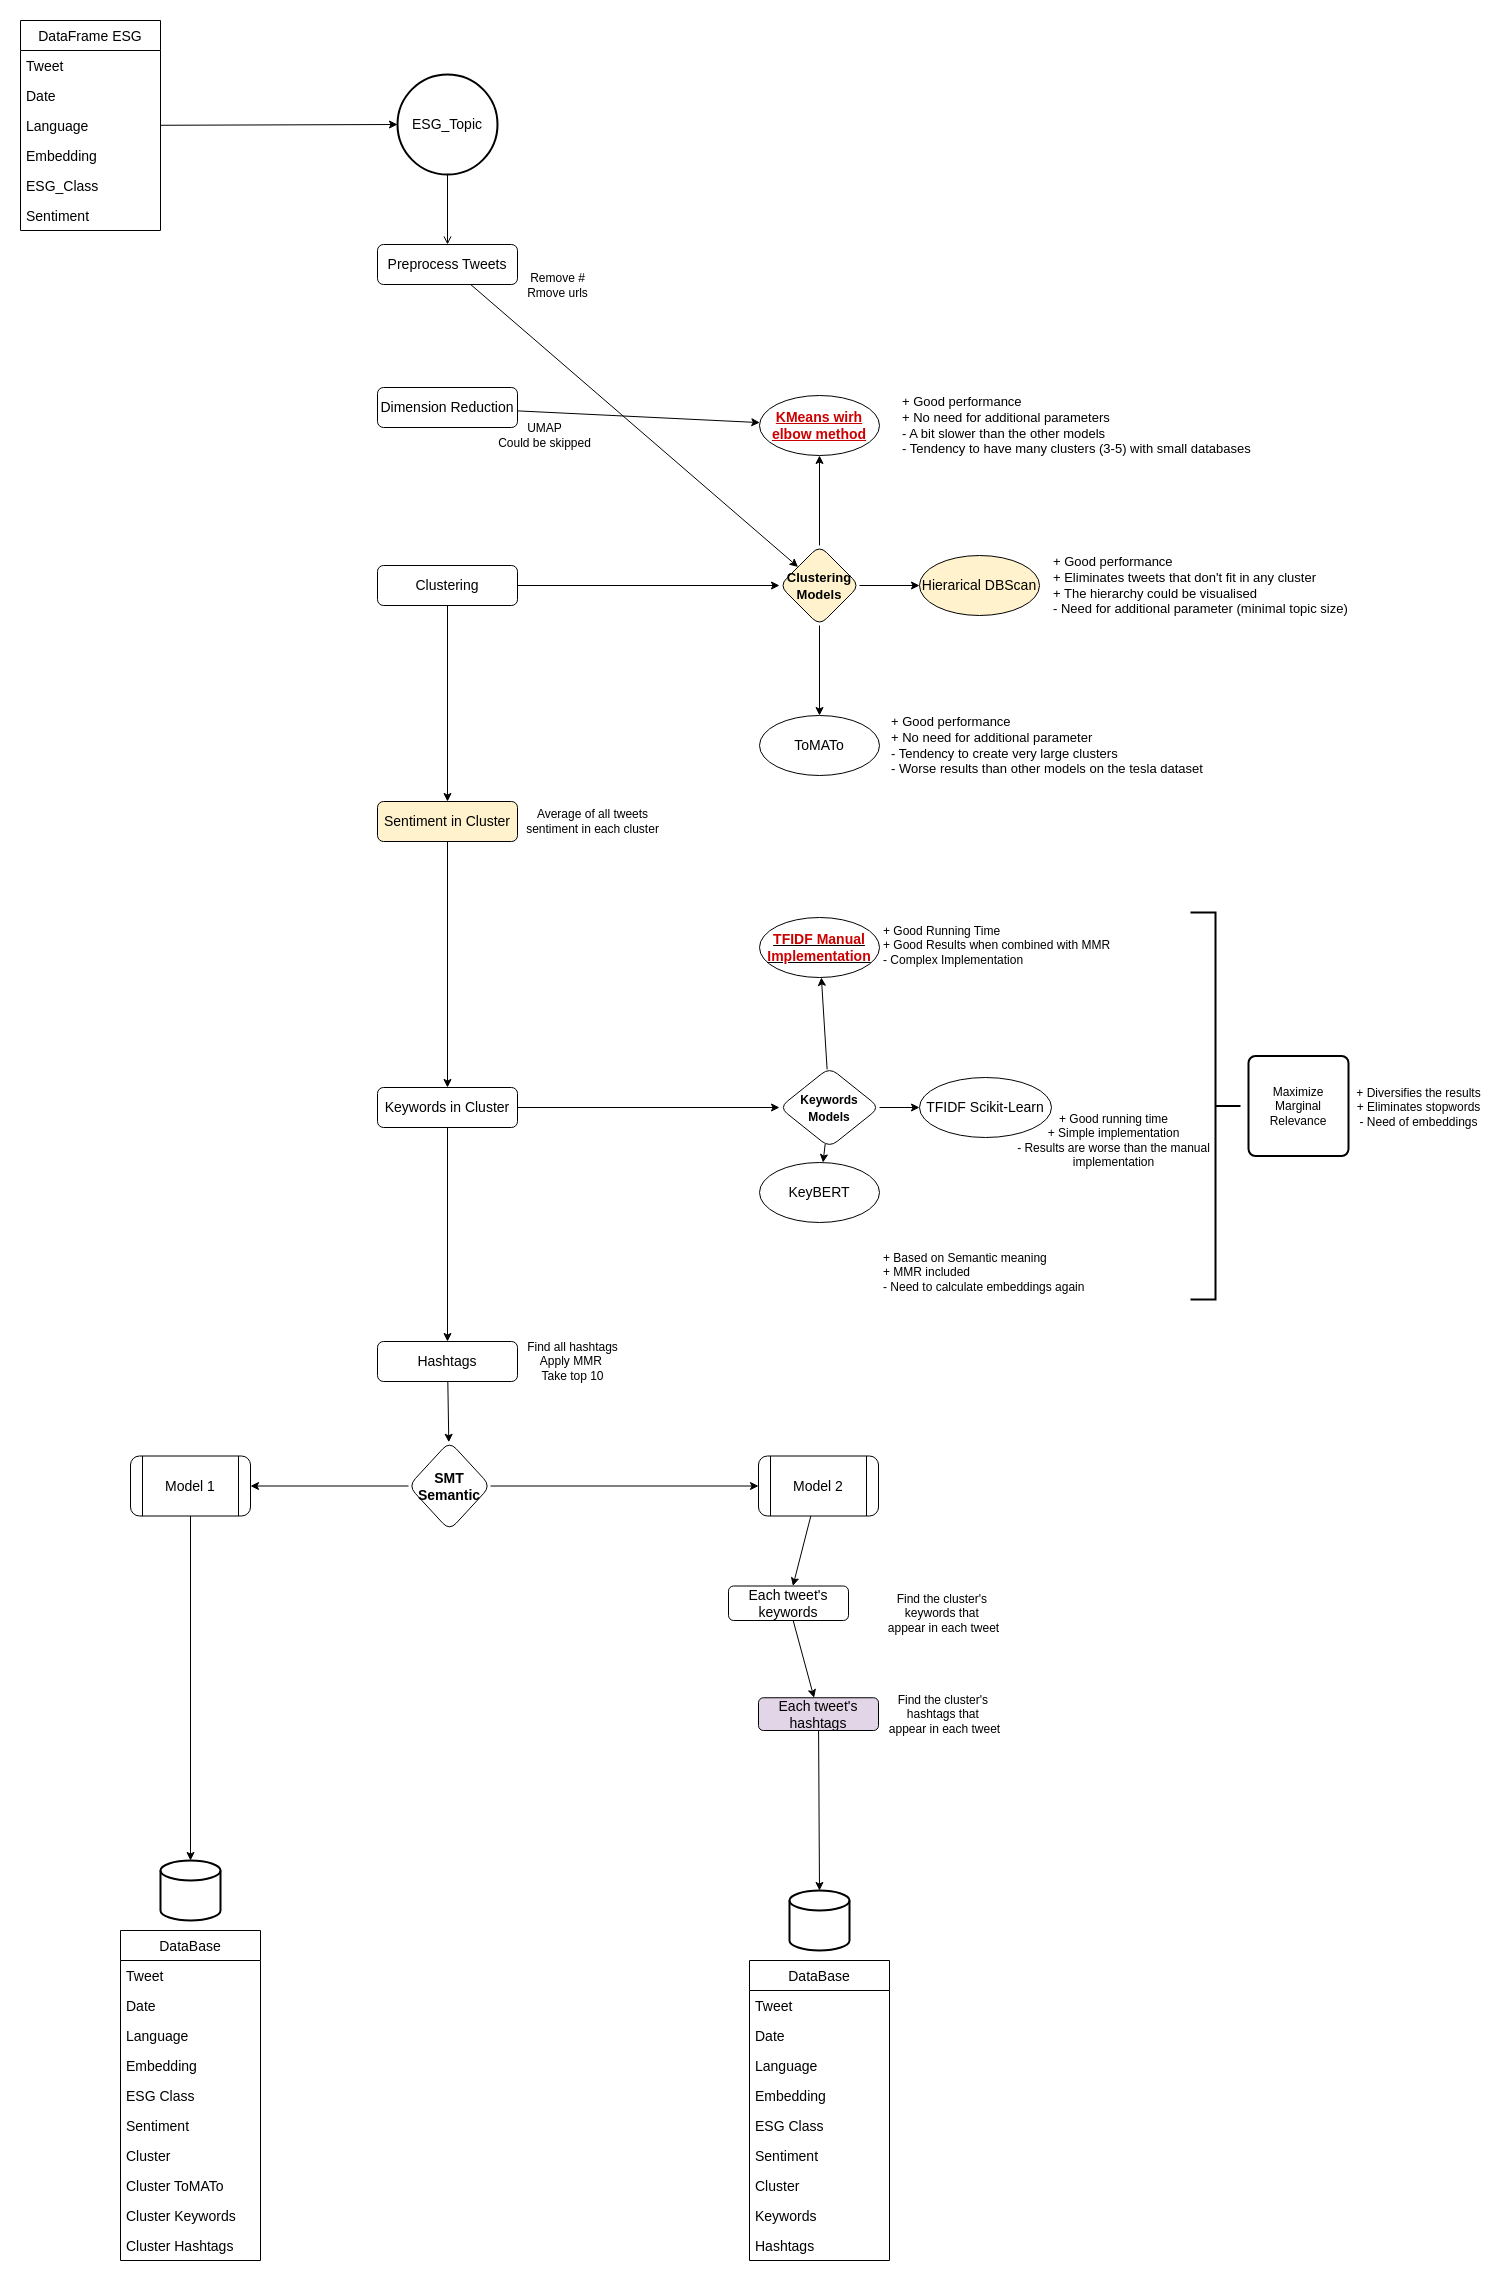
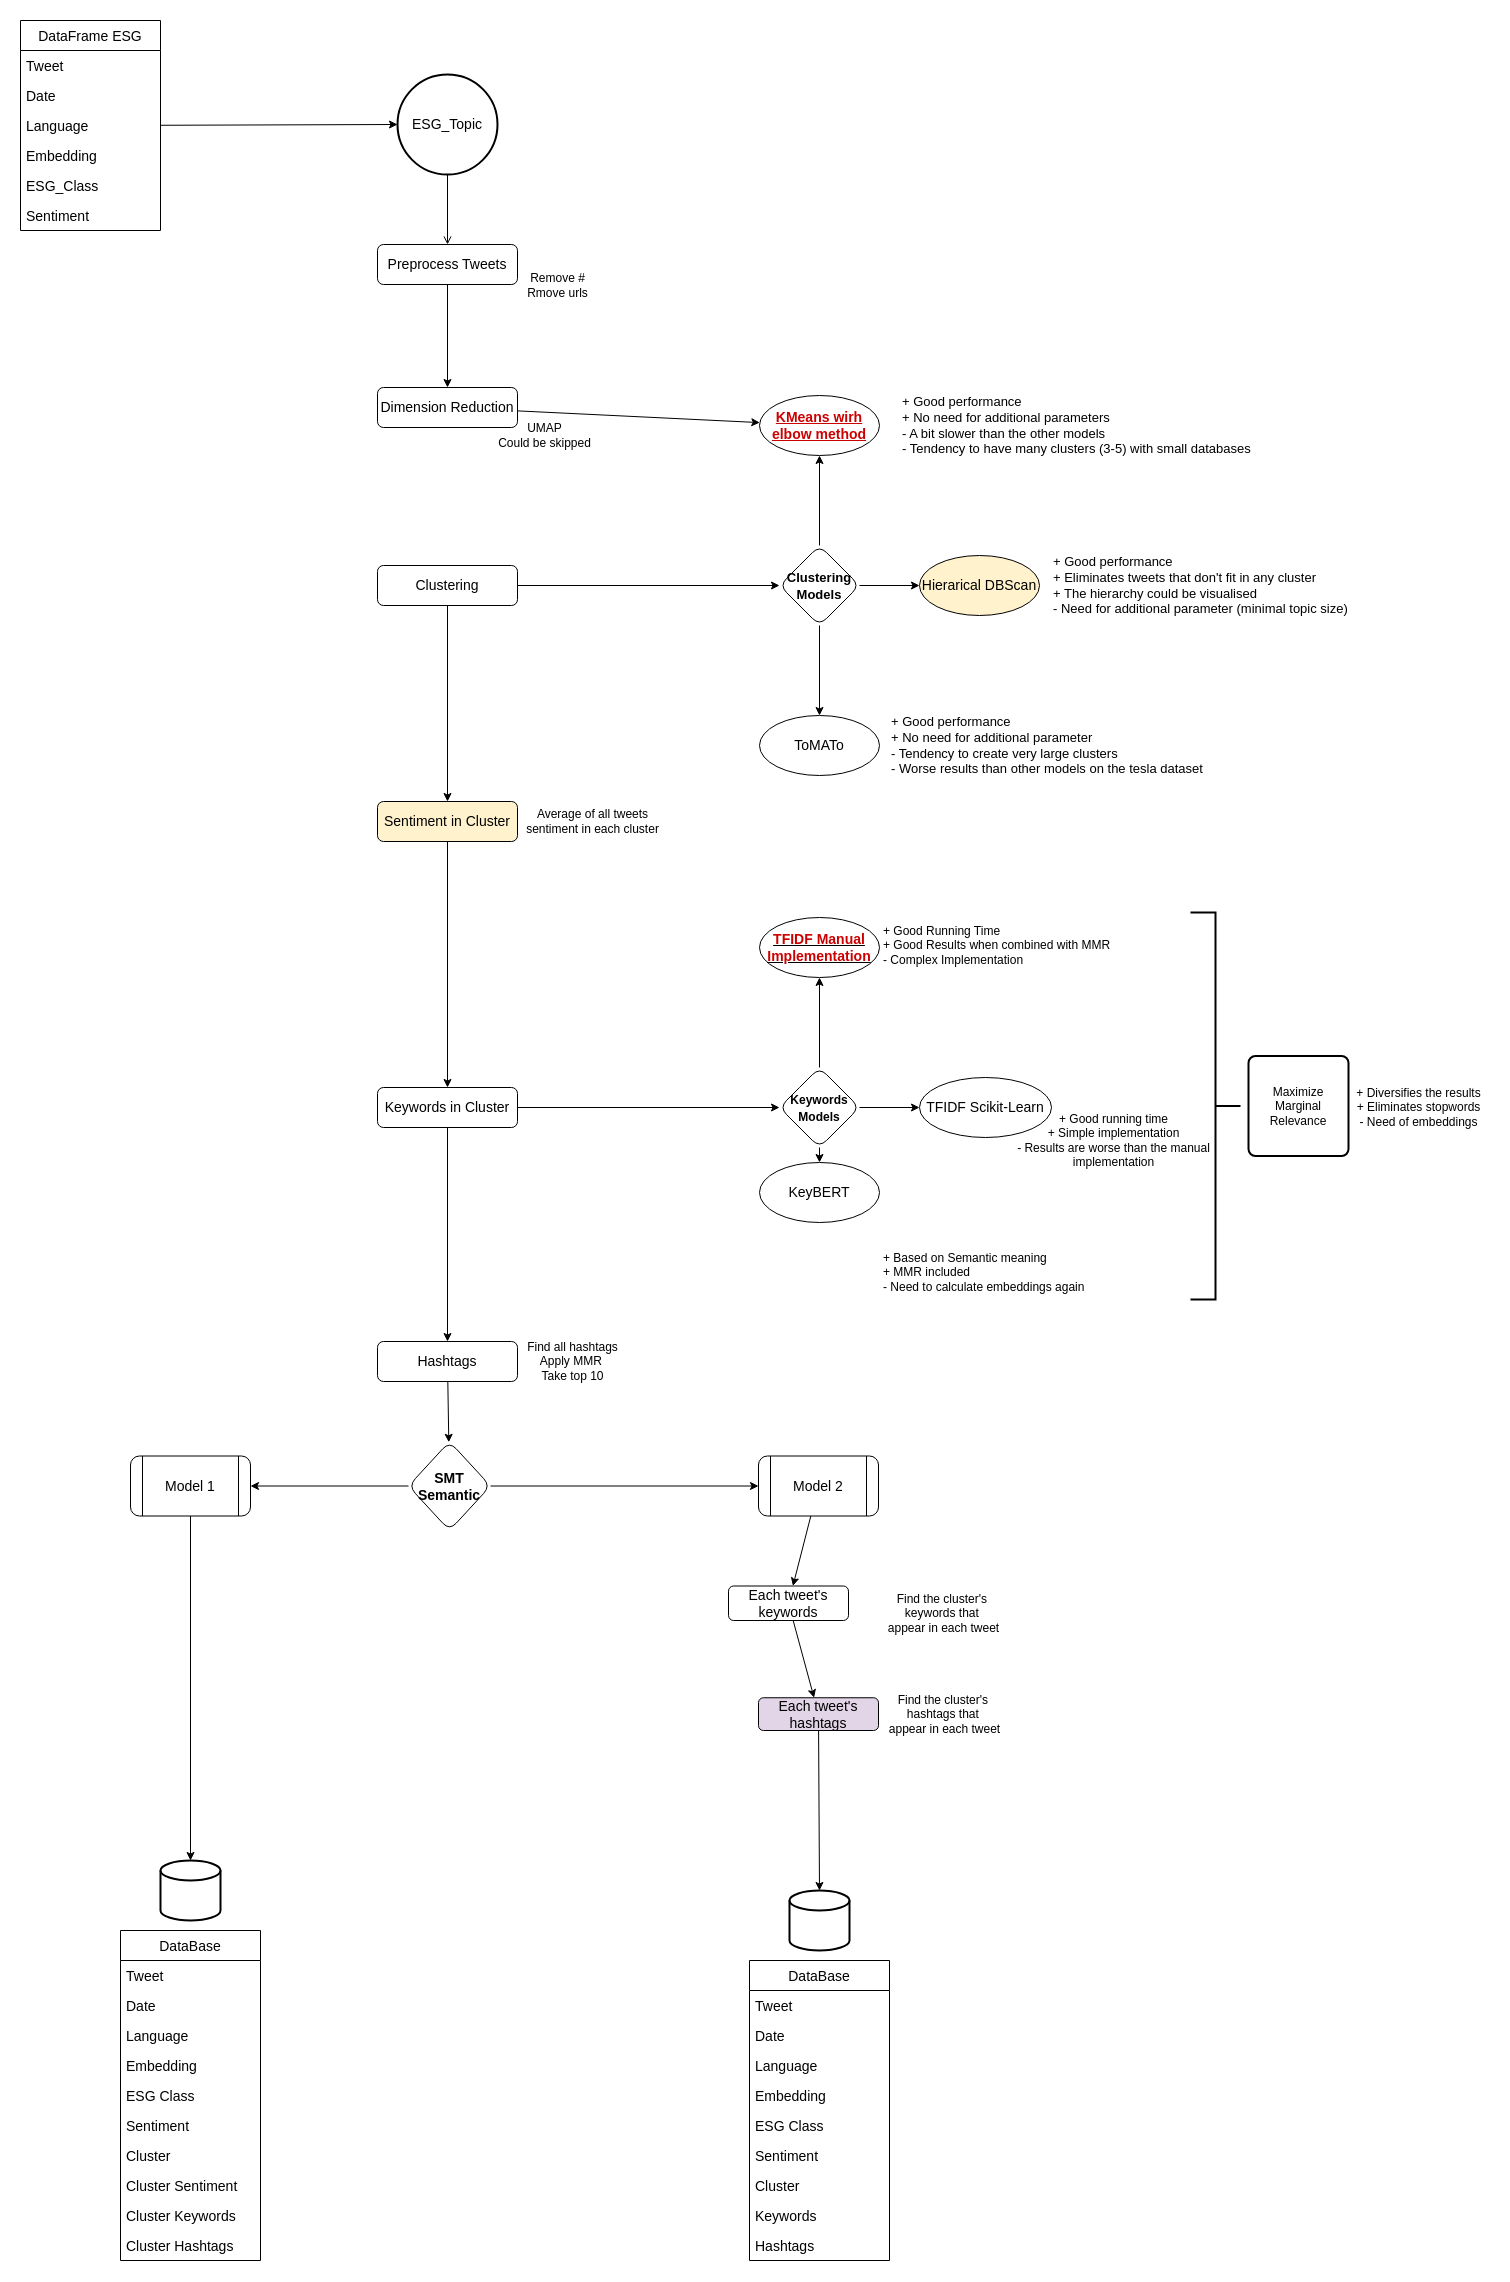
edge "Preprocess Tweets" -> "Clustering Models": now "Preprocess Tweets" -> "Dimension Reduction"
node "Clustering Models": fillcolor #fff2cc -> #ffffff
node "Keywords Models": size 100x80 -> 80x80
node "Cluster ToMATo": label "Cluster ToMATo" -> "Cluster Sentiment"
